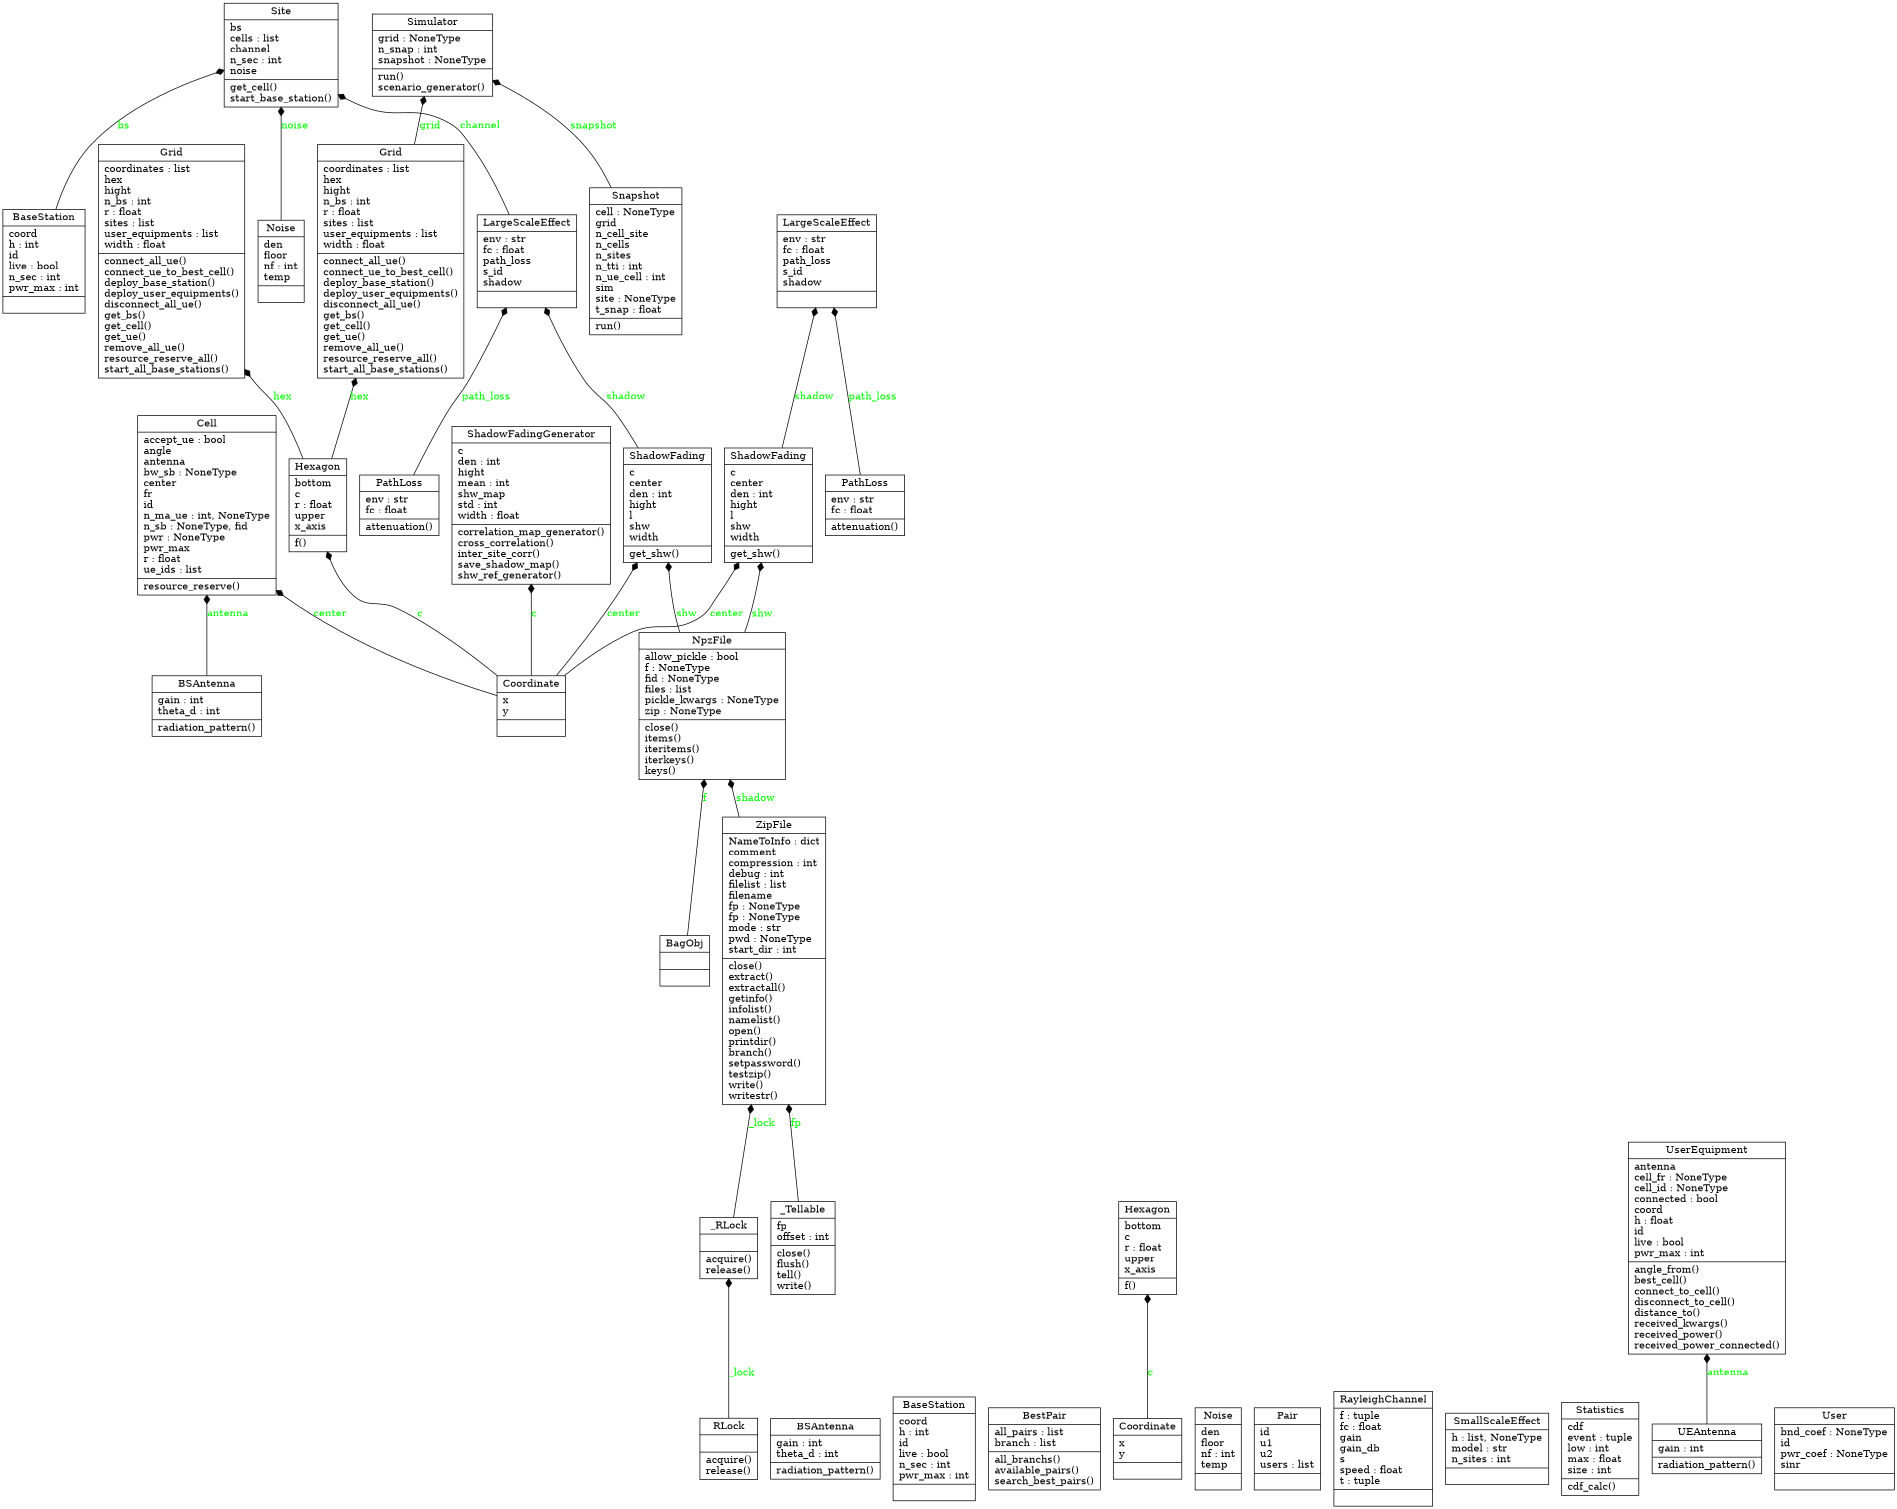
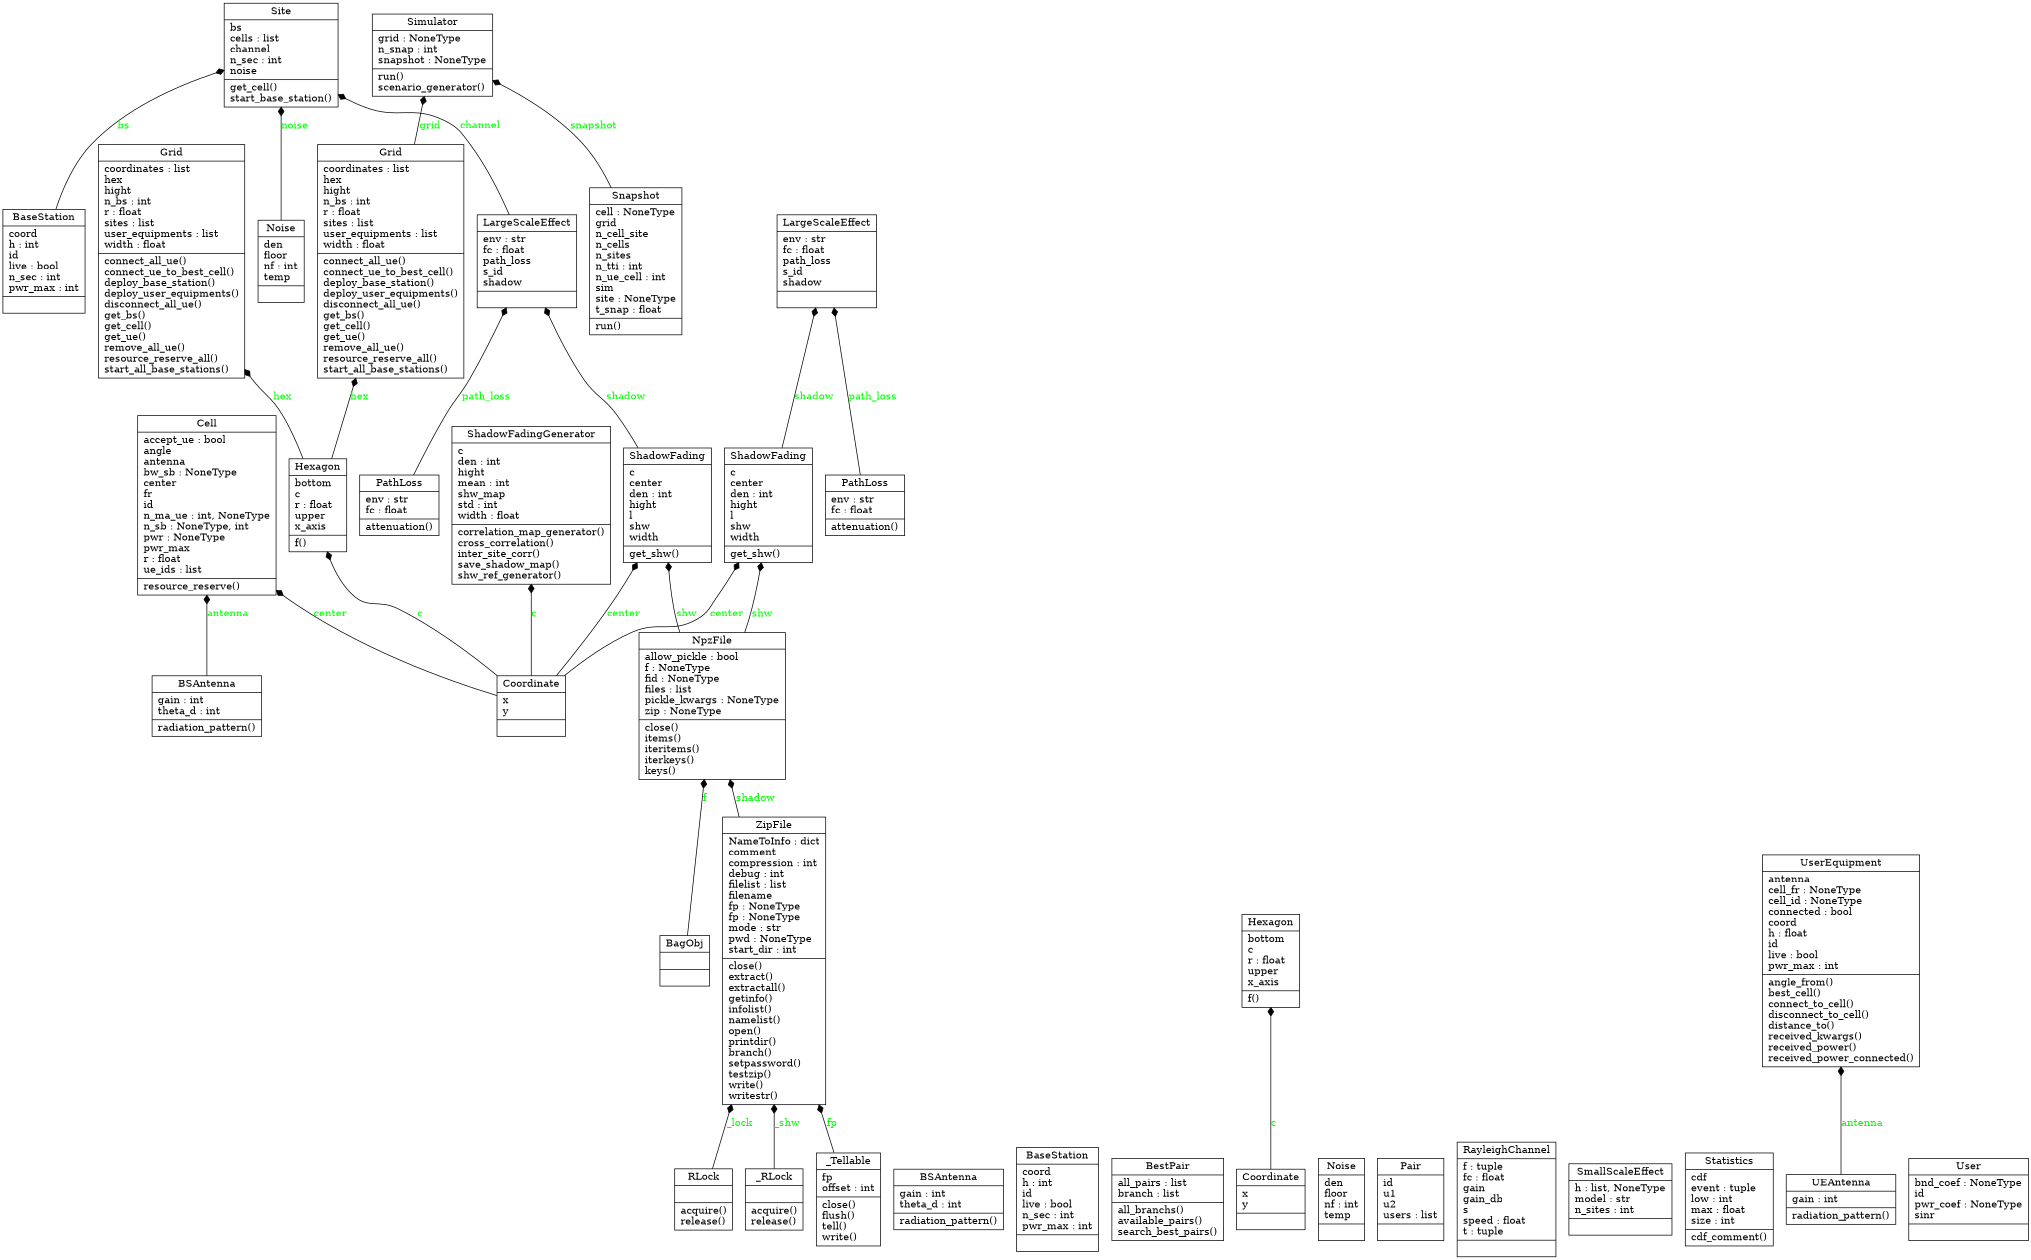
node "Cell": text "n_sb : NoneType, fid" -> "n_sb : NoneType, int"
edge "_RLock" -> "ZipFile": label "_lock" -> "_shw"
edge "RLock" -> "_RLock": now "RLock" -> "ZipFile"
node "Statistics": text "cdf_calc()" -> "cdf_comment()"
